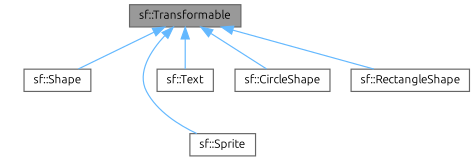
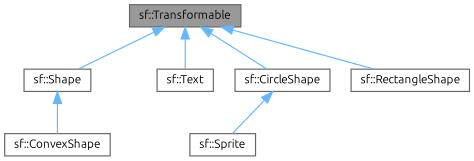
edge "sf::Sprite" -> "sf::Transformable": now "sf::Sprite" -> "sf::CircleShape"
node "sf::ConvexShape": added
